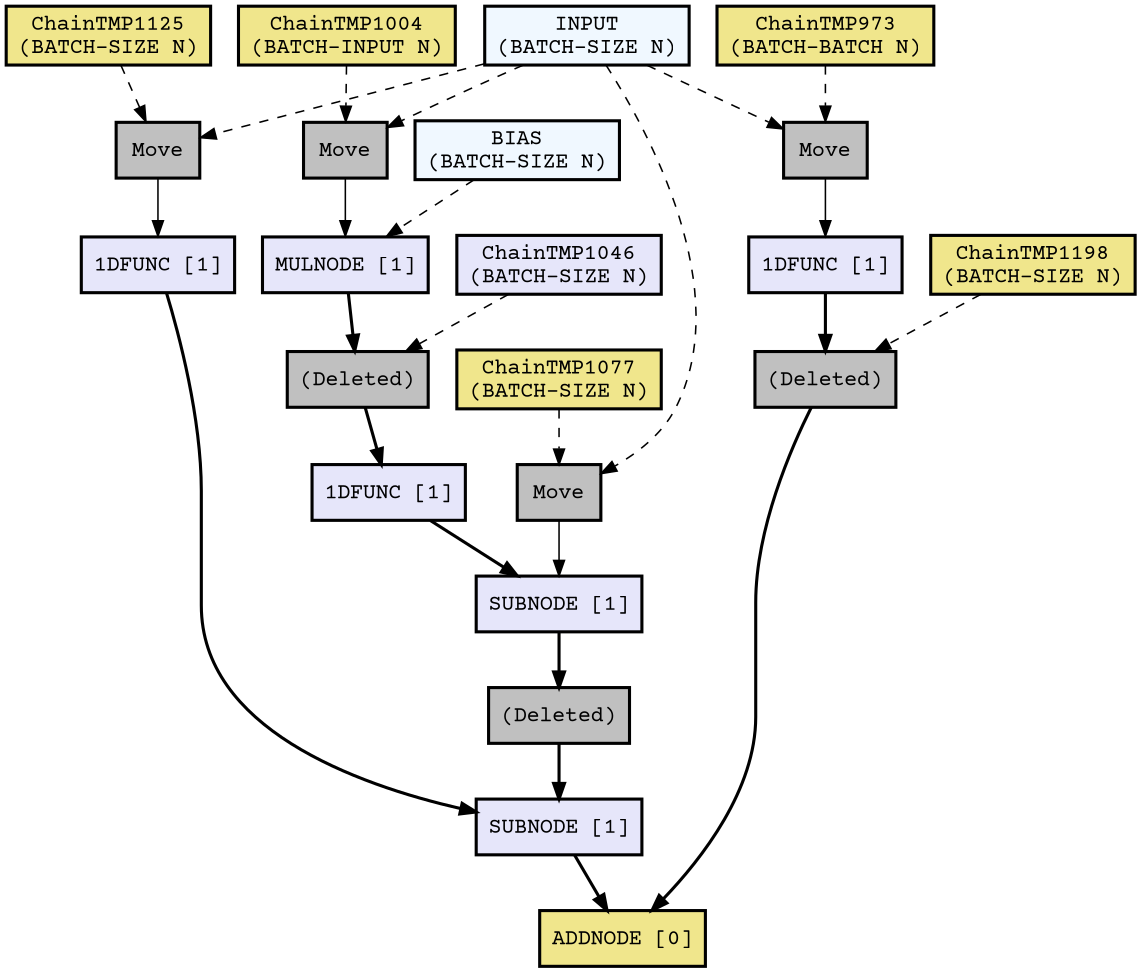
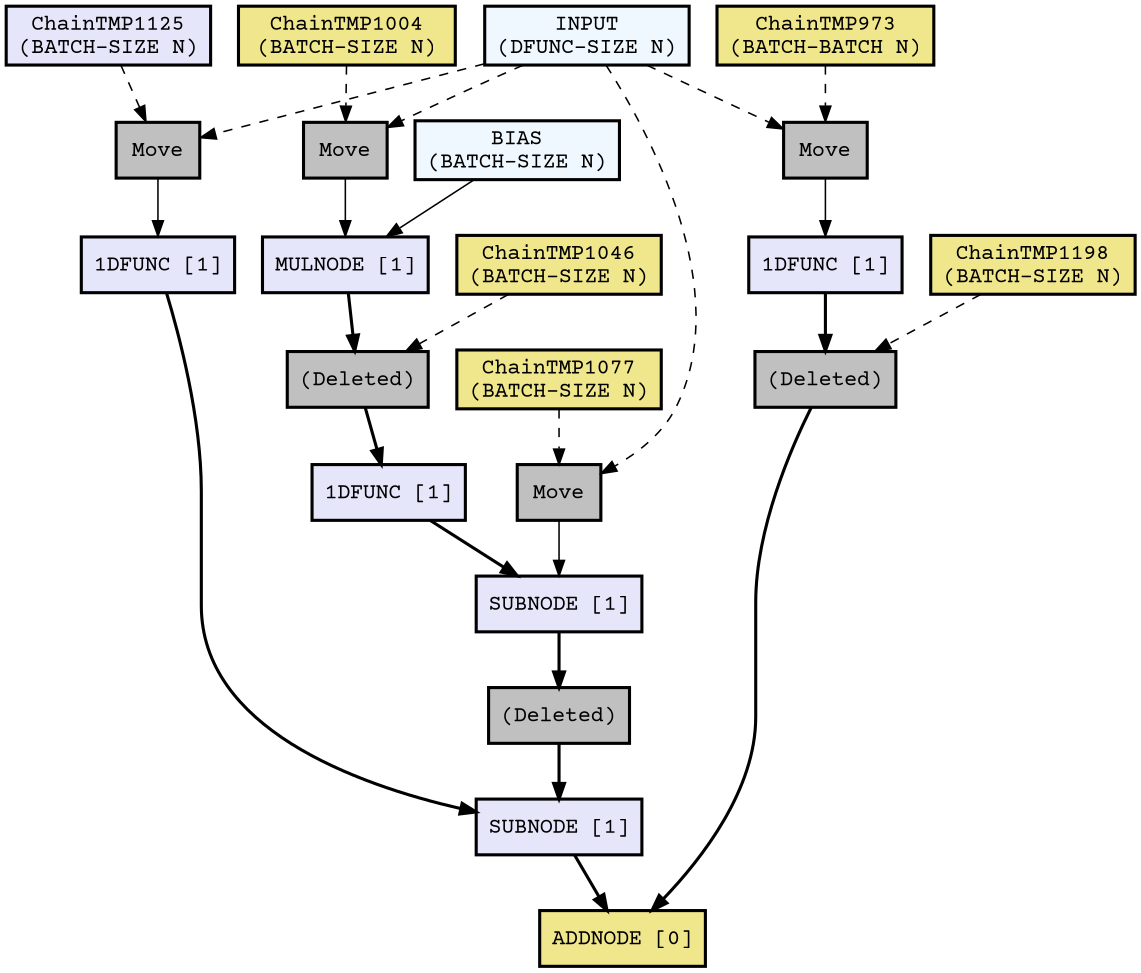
node "ChainTMP1125 (BATCH-SIZE N)": fillcolor #f0e68c -> #e6e6fa
node "ChainTMP1004 (BATCH-INPUT N)": label "ChainTMP1004 (BATCH-INPUT N)" -> "ChainTMP1004 (BATCH-SIZE N)"
node "INPUT (BATCH-SIZE N)": label "INPUT (BATCH-SIZE N)" -> "INPUT (DFUNC-SIZE N)"
edge "BIAS (BATCH-SIZE N)" -> "MULNODE [1]": style dashed -> solid
node "ChainTMP1046 (BATCH-SIZE N)": fillcolor #e6e6fa -> #f0e68c
